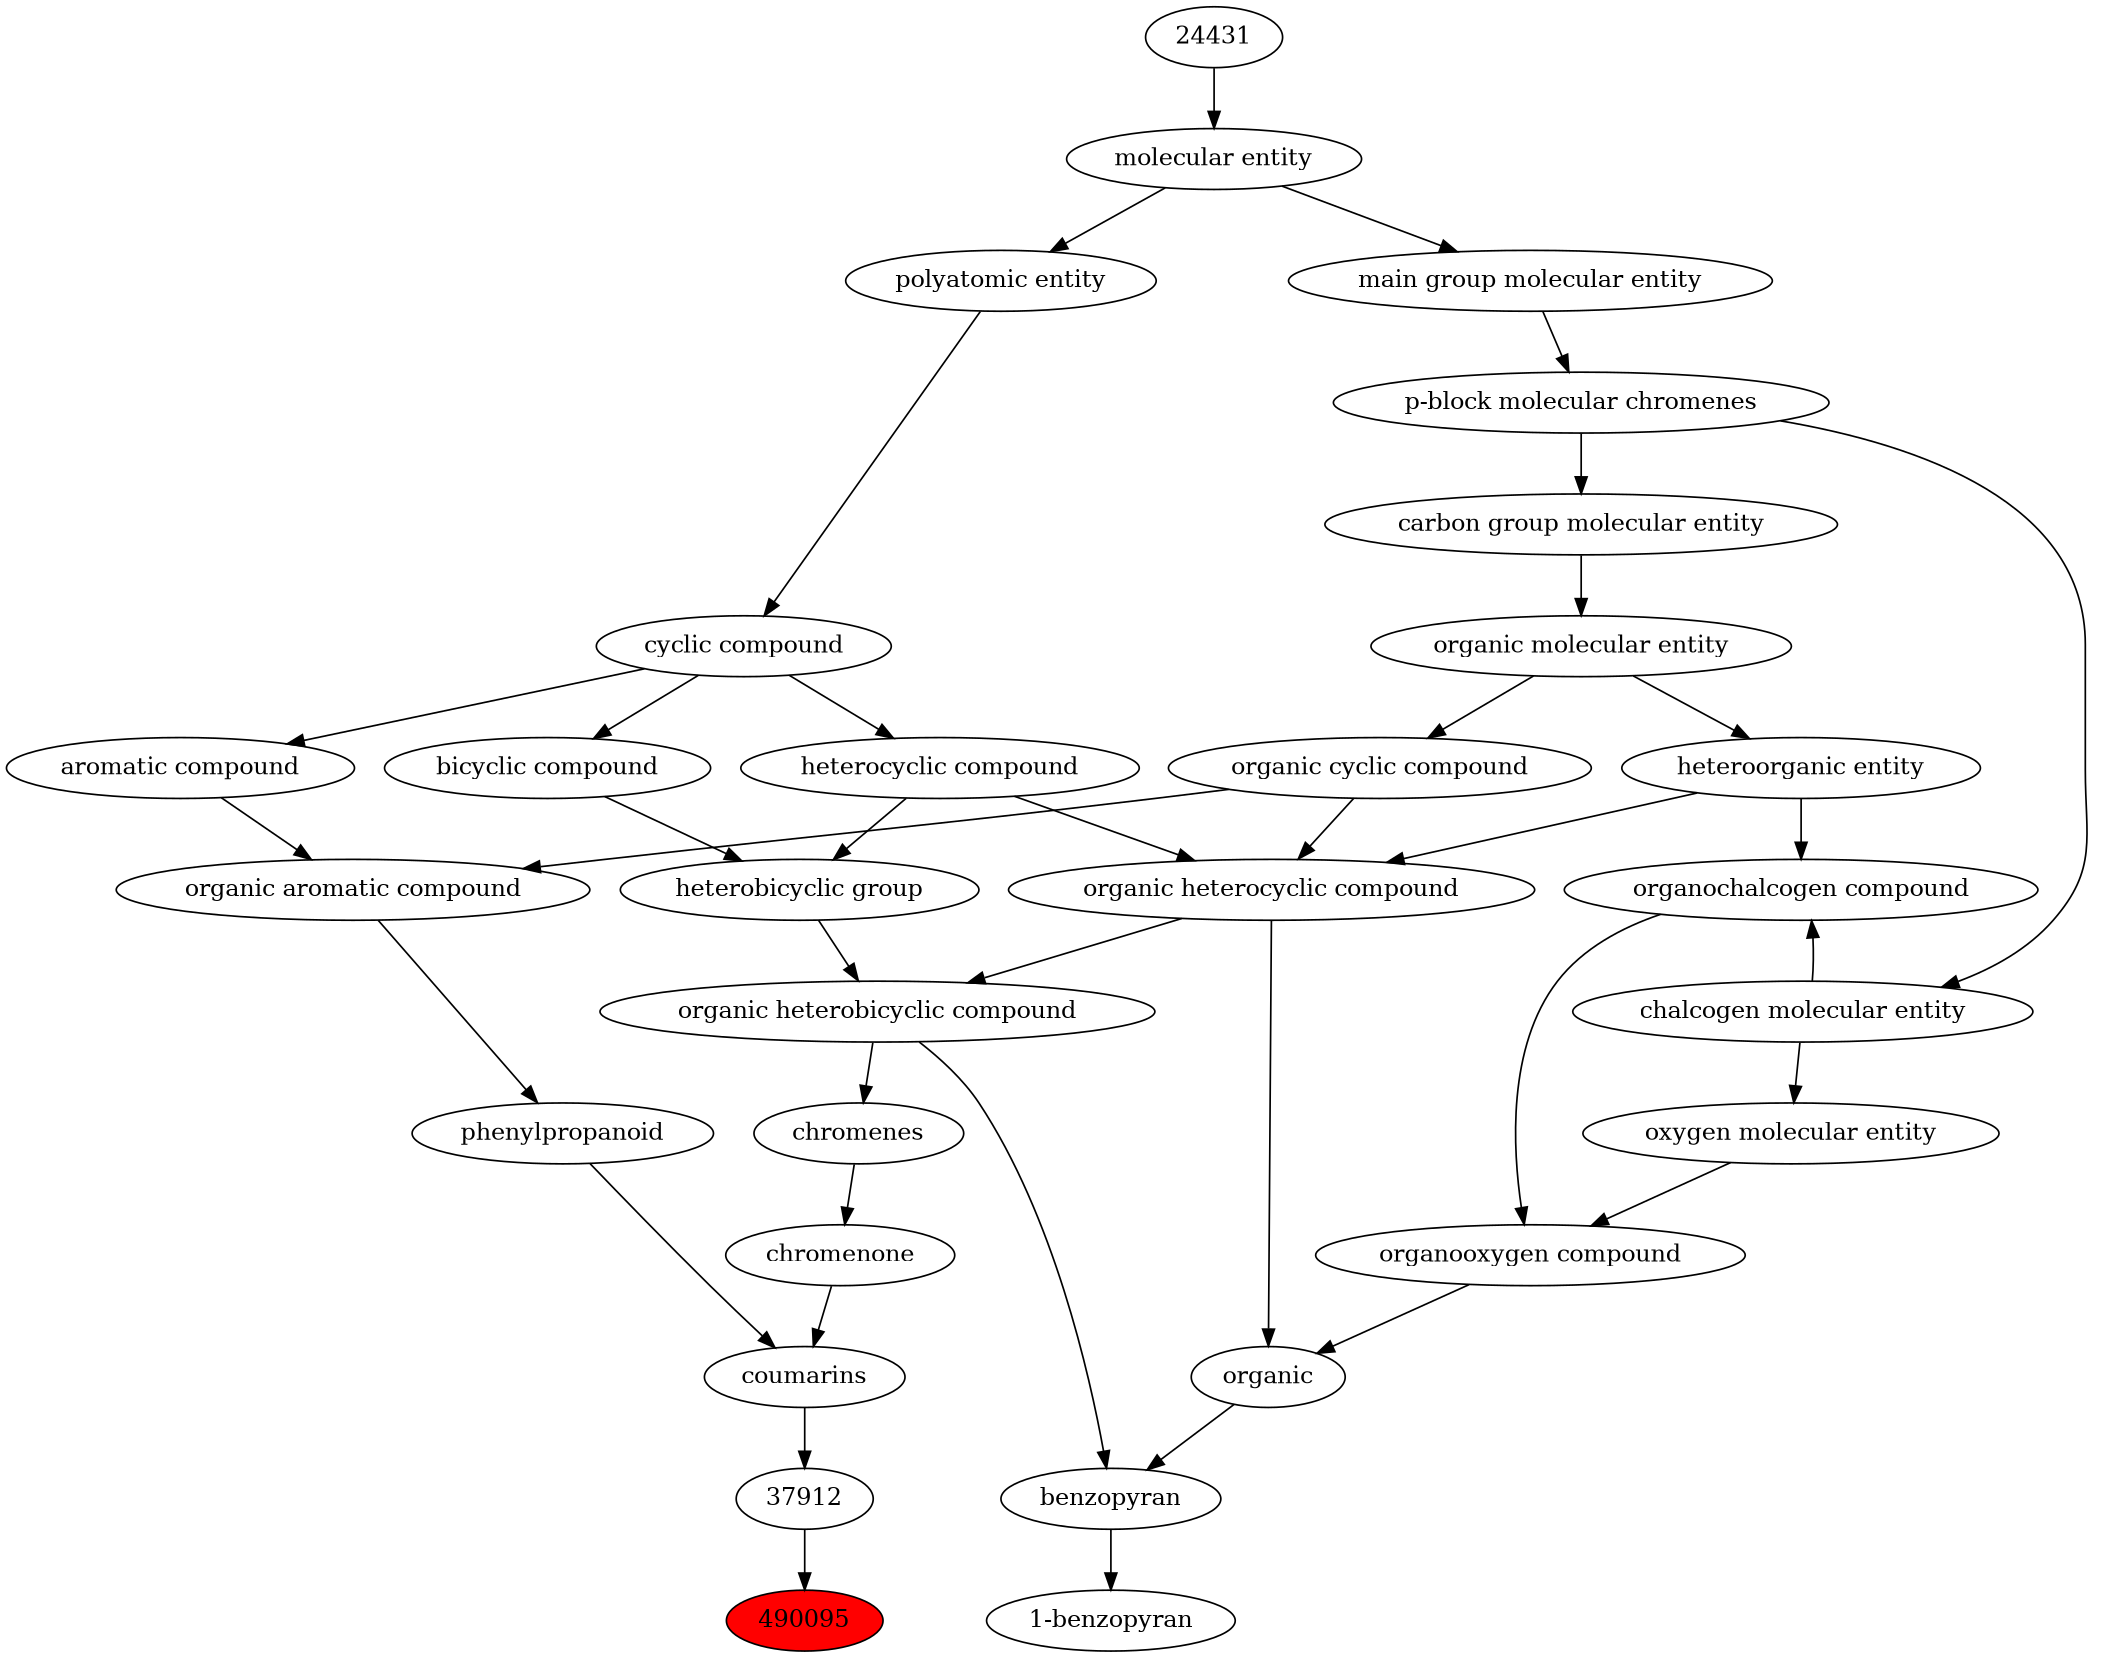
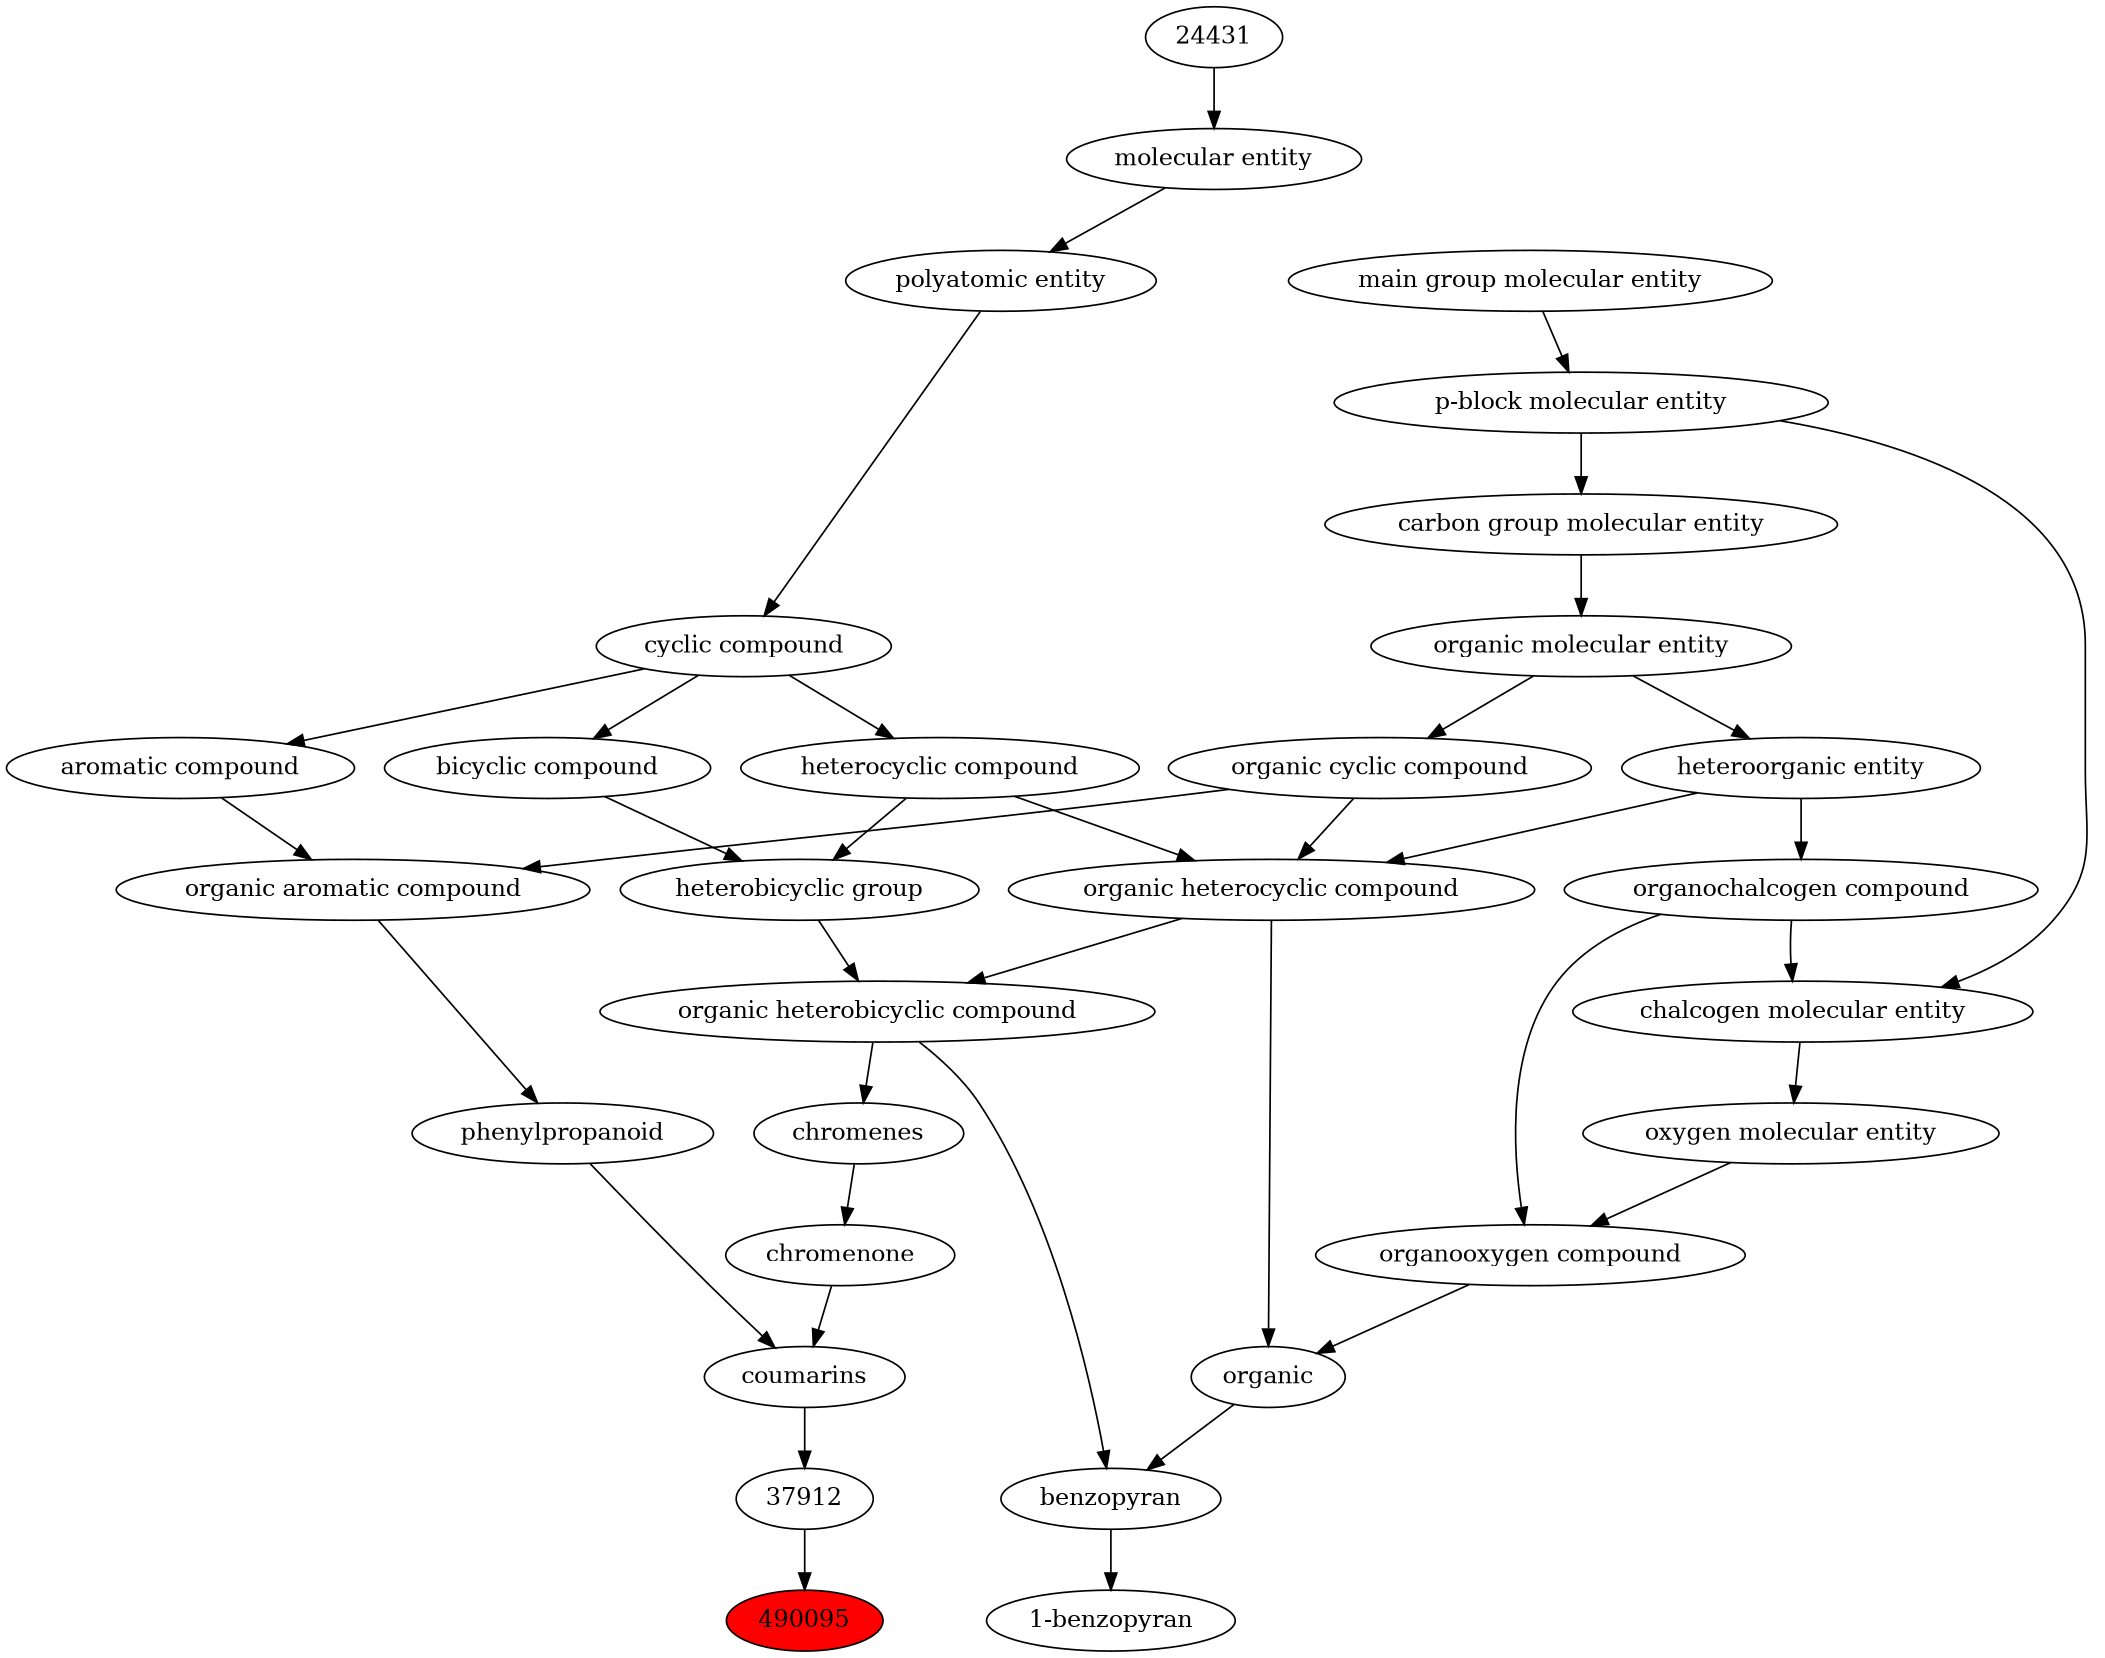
edge "molecular entity" -> "main group molecular entity": removed
node "p-block molecular chromenes": label "p-block molecular chromenes" -> "p-block molecular entity"
edge "chalcogen molecular entity" -> "organochalcogen compound": reversed
